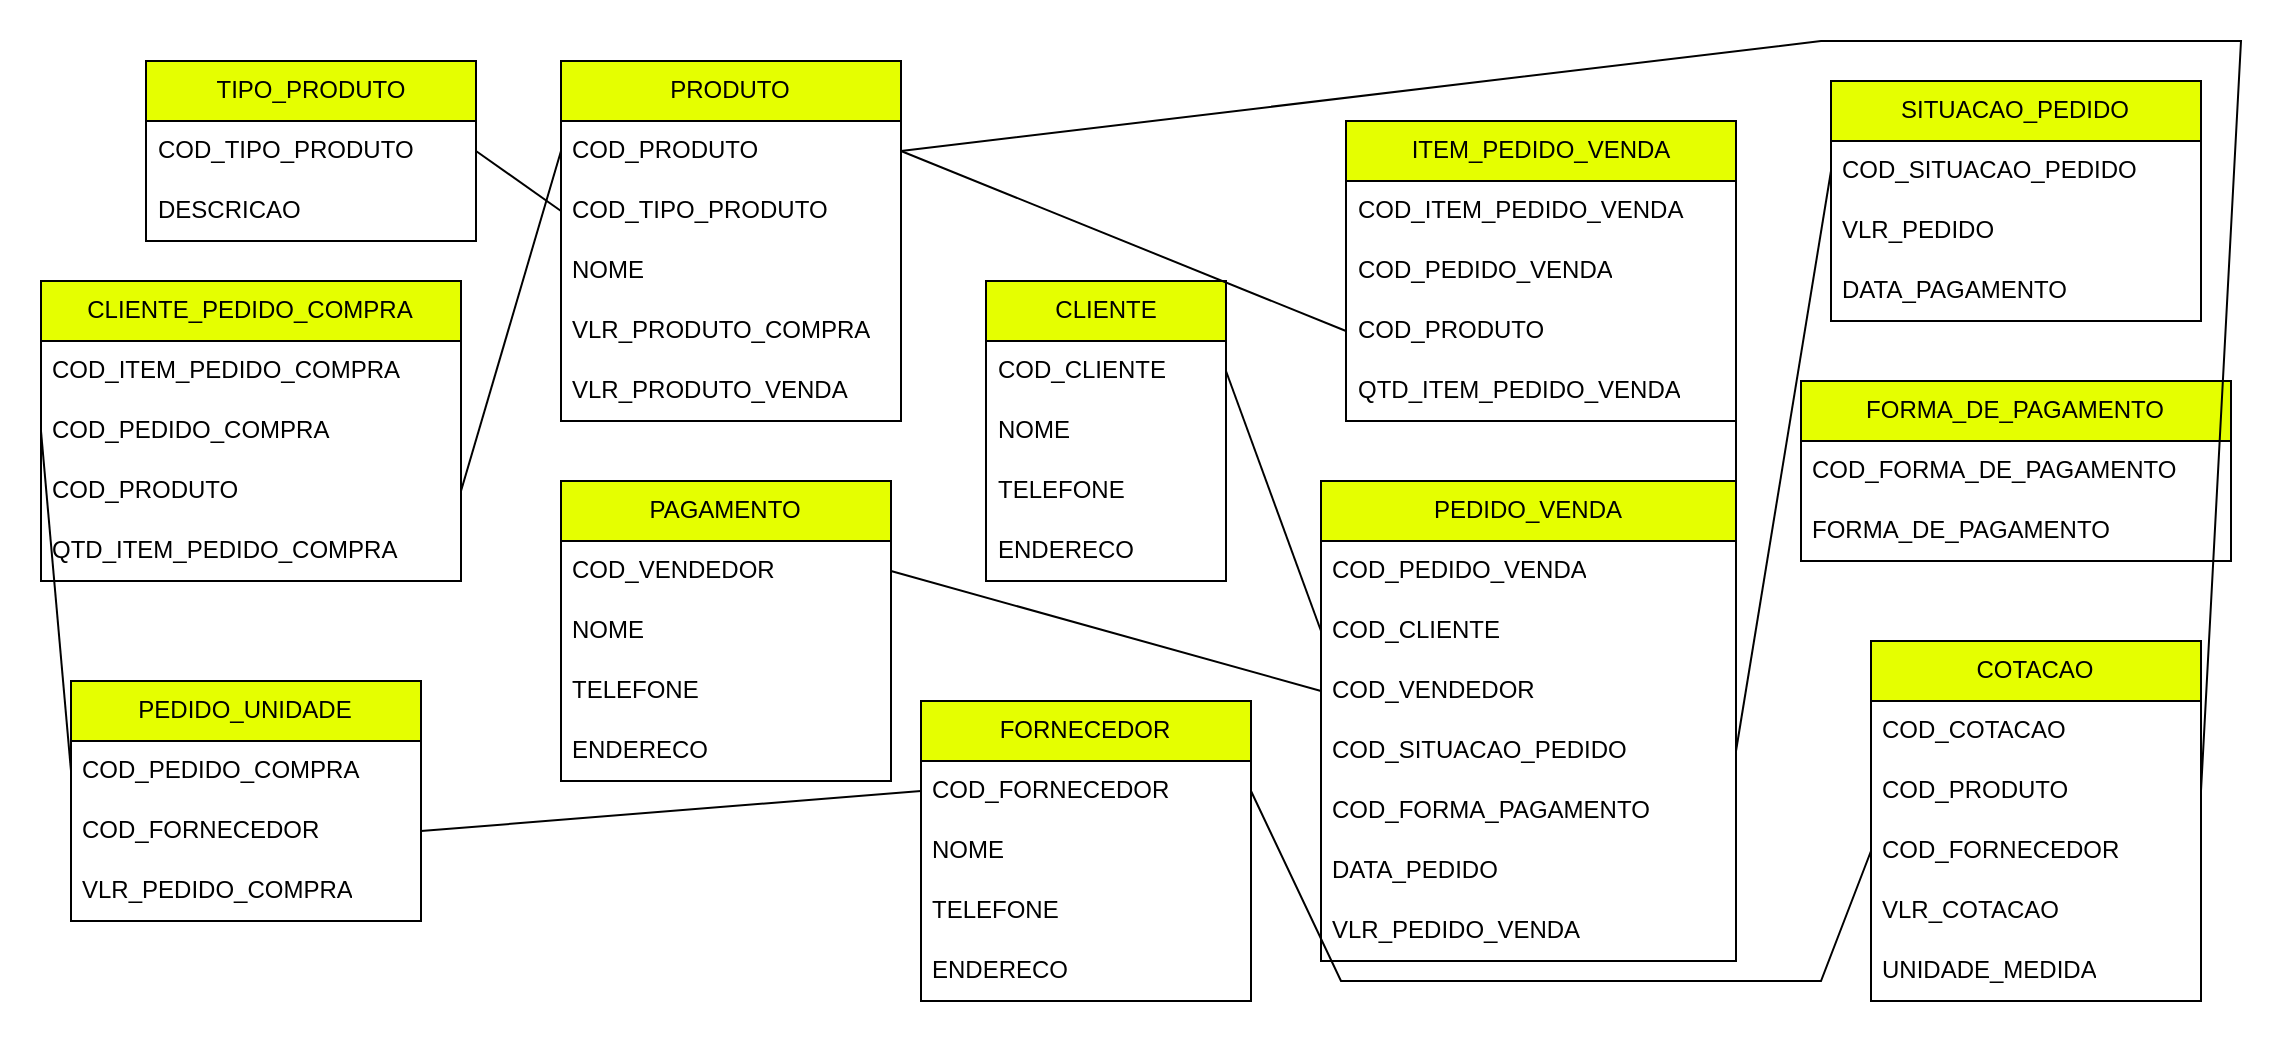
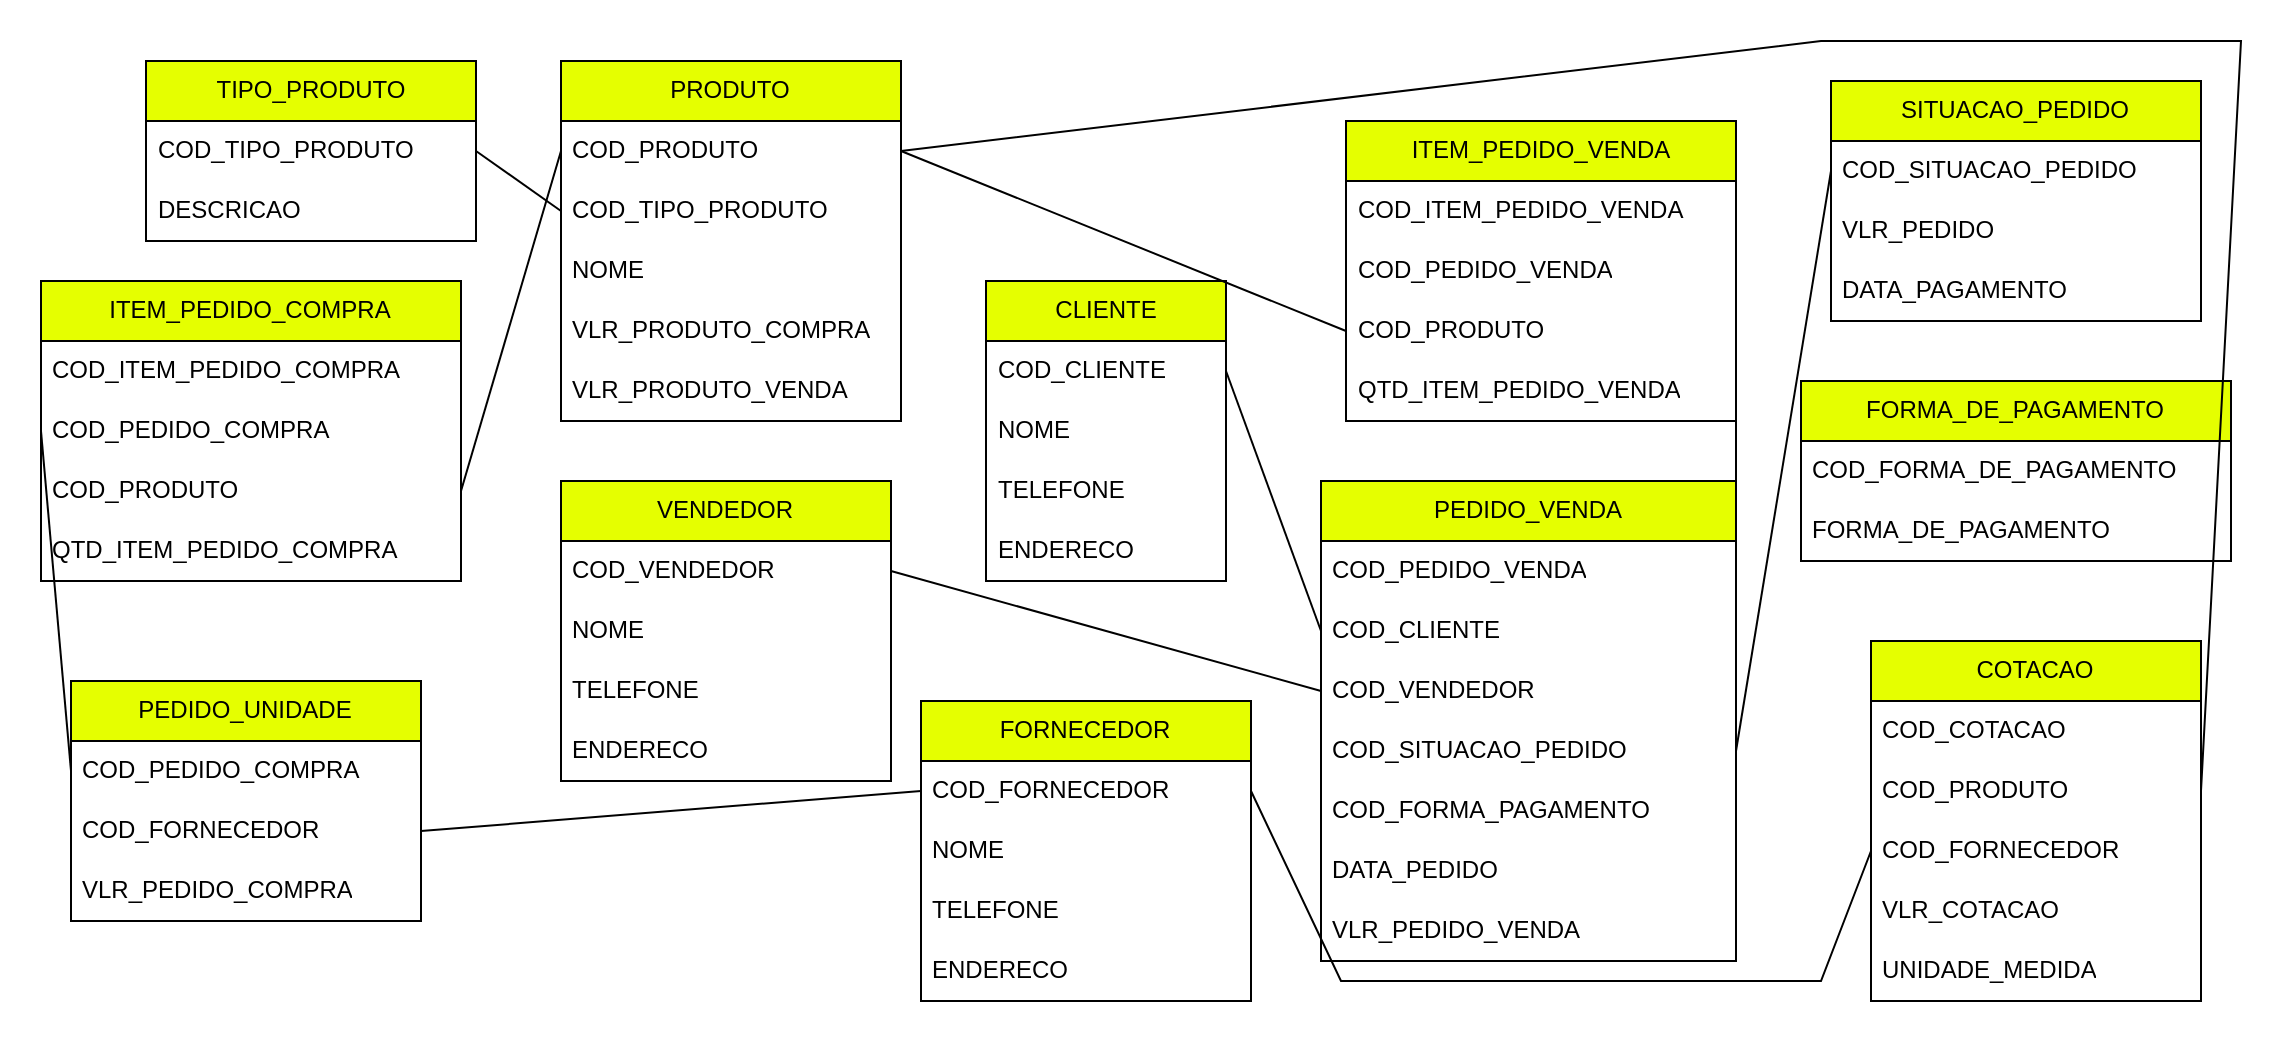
node "CLIENTE_PEDIDO_COMPRA": label "CLIENTE_PEDIDO_COMPRA" -> "ITEM_PEDIDO_COMPRA"
node "PAGAMENTO": label "PAGAMENTO" -> "VENDEDOR"
